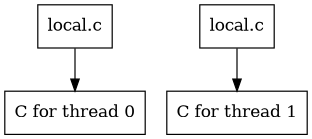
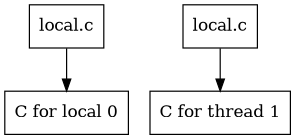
node "C for thread 0": label "C for thread 0" -> "C for local 0"
